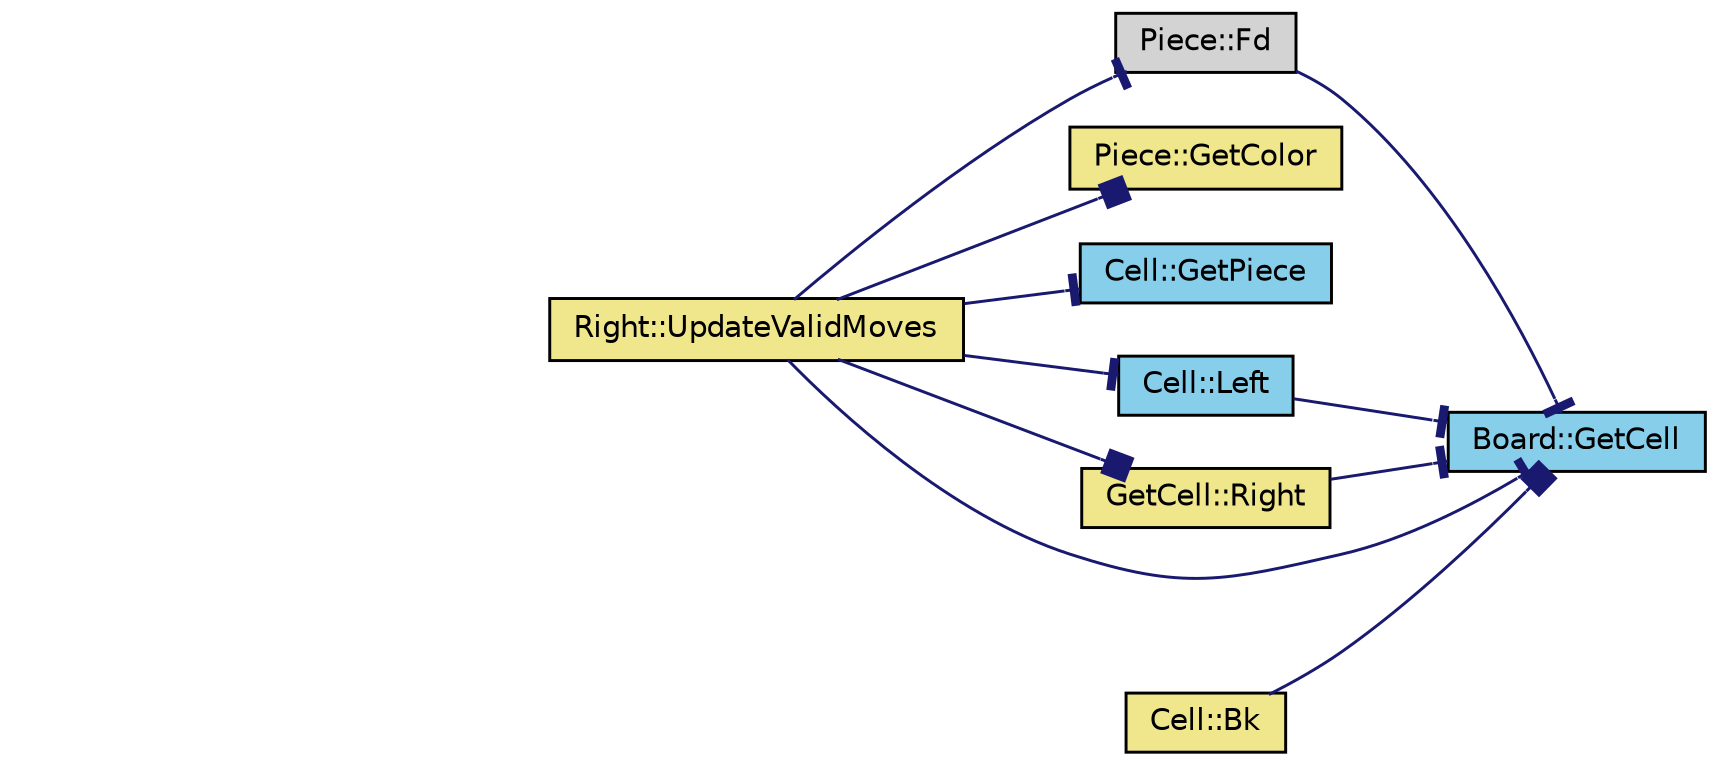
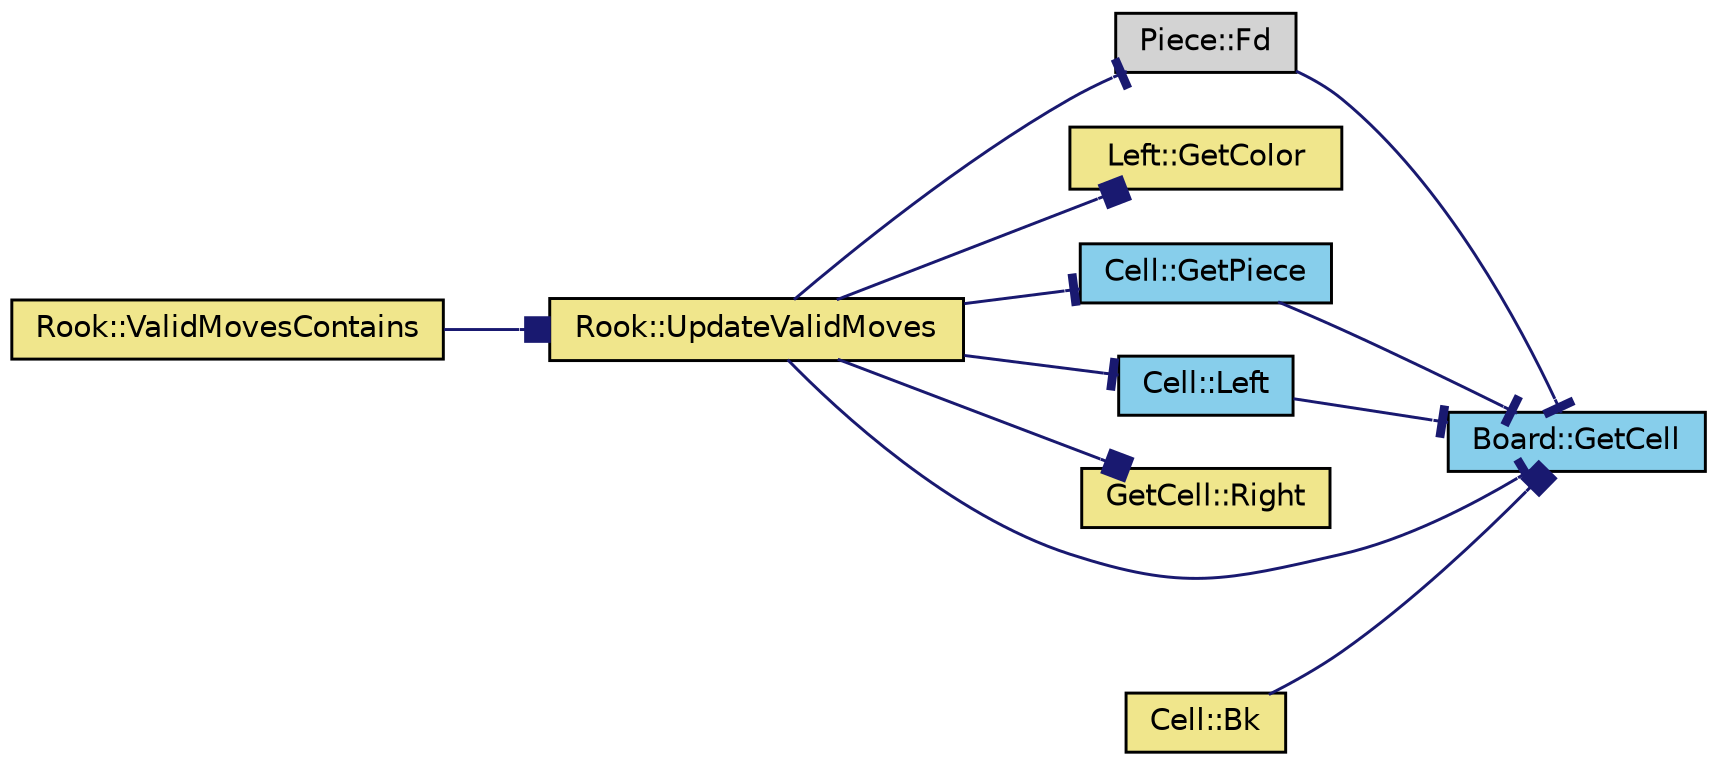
node "Piece::GetColor": label "Piece::GetColor" -> "Left::GetColor"
node "Rook::ValidMovesContains": added
node "Right::UpdateValidMoves": label "Right::UpdateValidMoves" -> "Rook::UpdateValidMoves"
edge "GetCell::Right" -> "Board::GetCell": now "Cell::GetPiece" -> "Board::GetCell"
